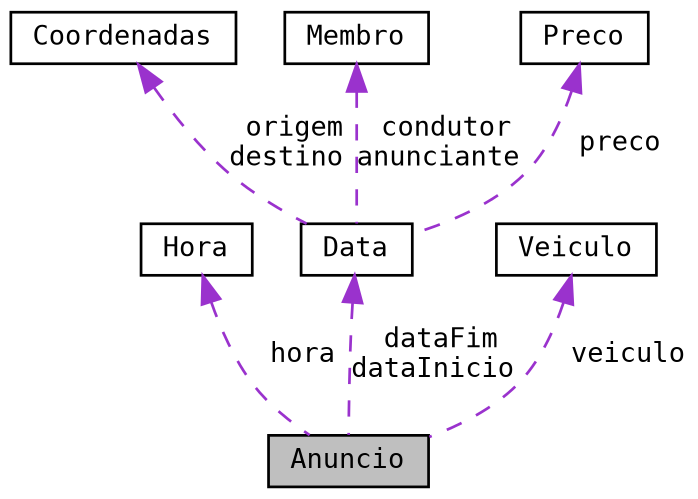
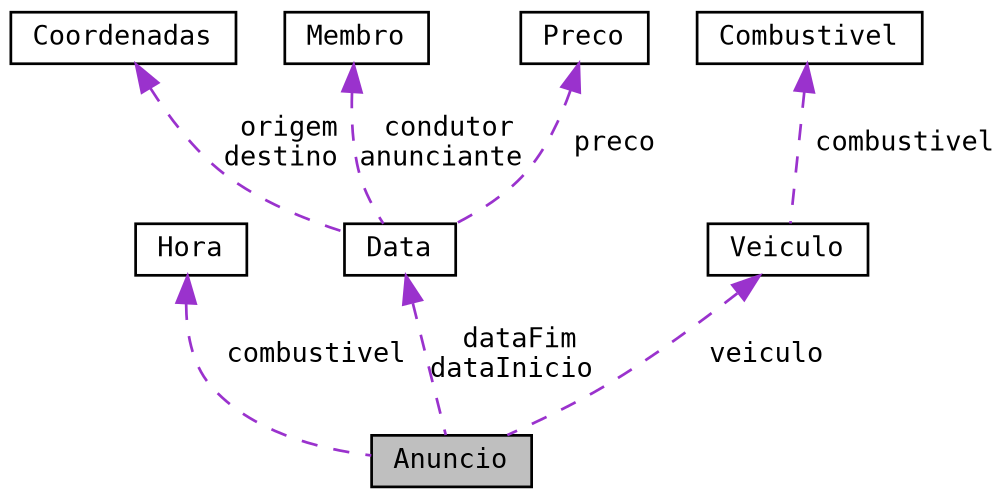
node "Combustivel": added
edge "Anuncio" -> "Hora": label " hora" -> " combustivel"
